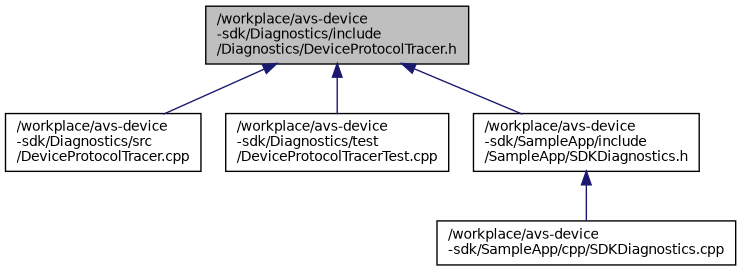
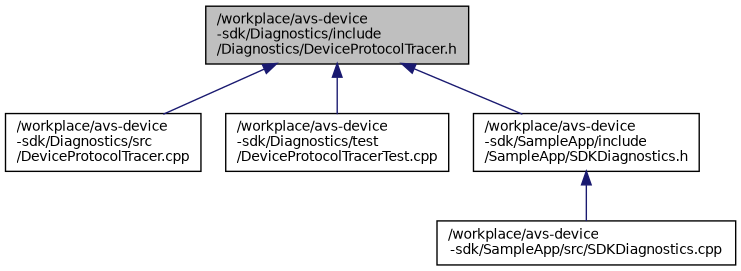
node "/workplace/avs-device -sdk/SampleApp/cpp/SDKDiagnostics.cpp": label "/workplace/avs-device -sdk/SampleApp/cpp/SDKDiagnostics.cpp" -> "/workplace/avs-device -sdk/SampleApp/src/SDKDiagnostics.cpp"
